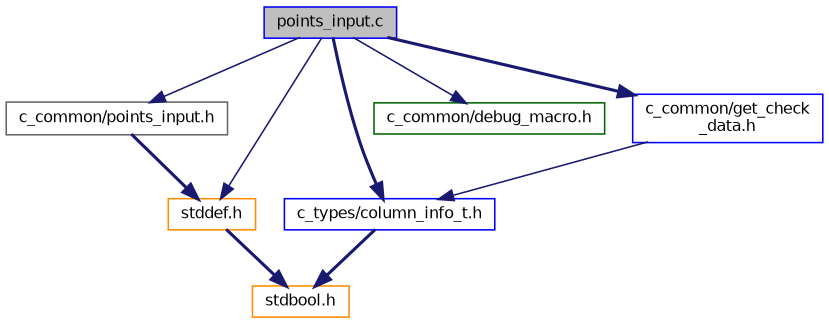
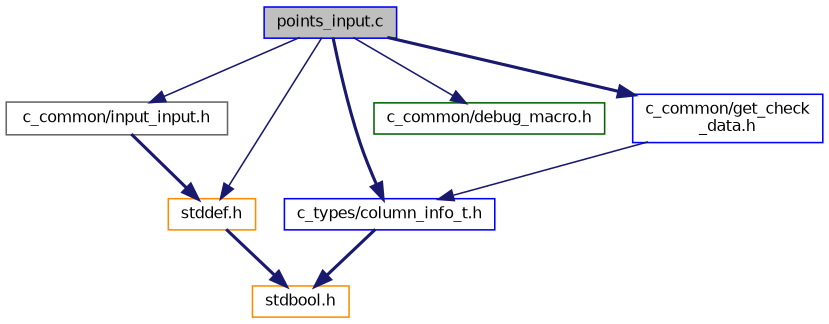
node "c_common/points_input.h": label "c_common/points_input.h" -> "c_common/input_input.h"
